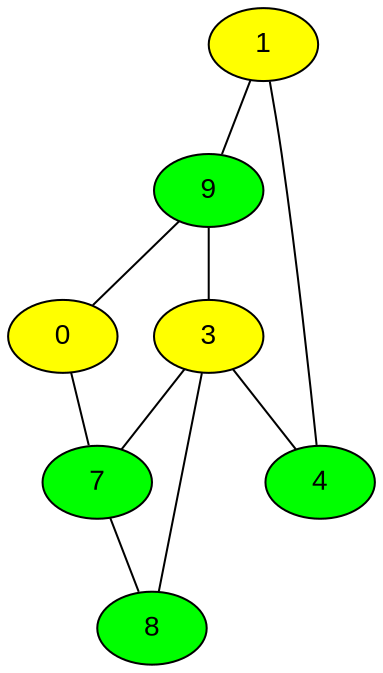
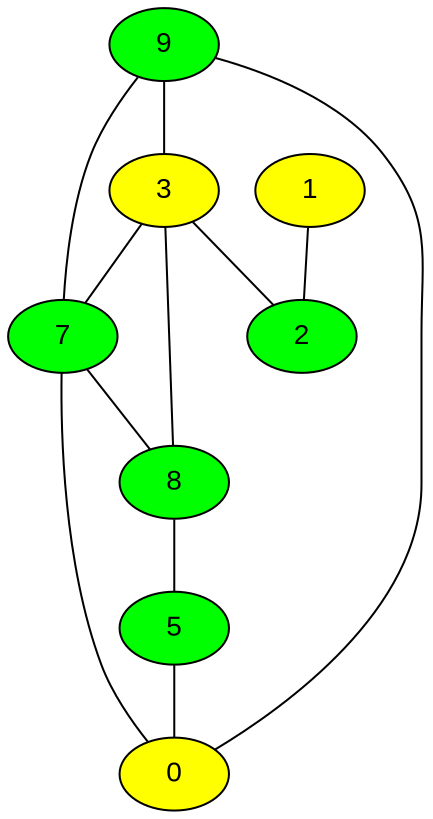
edge "1" -- "9": now "7" -- "9"
node "4": label "4" -> "2"
node "5": added
